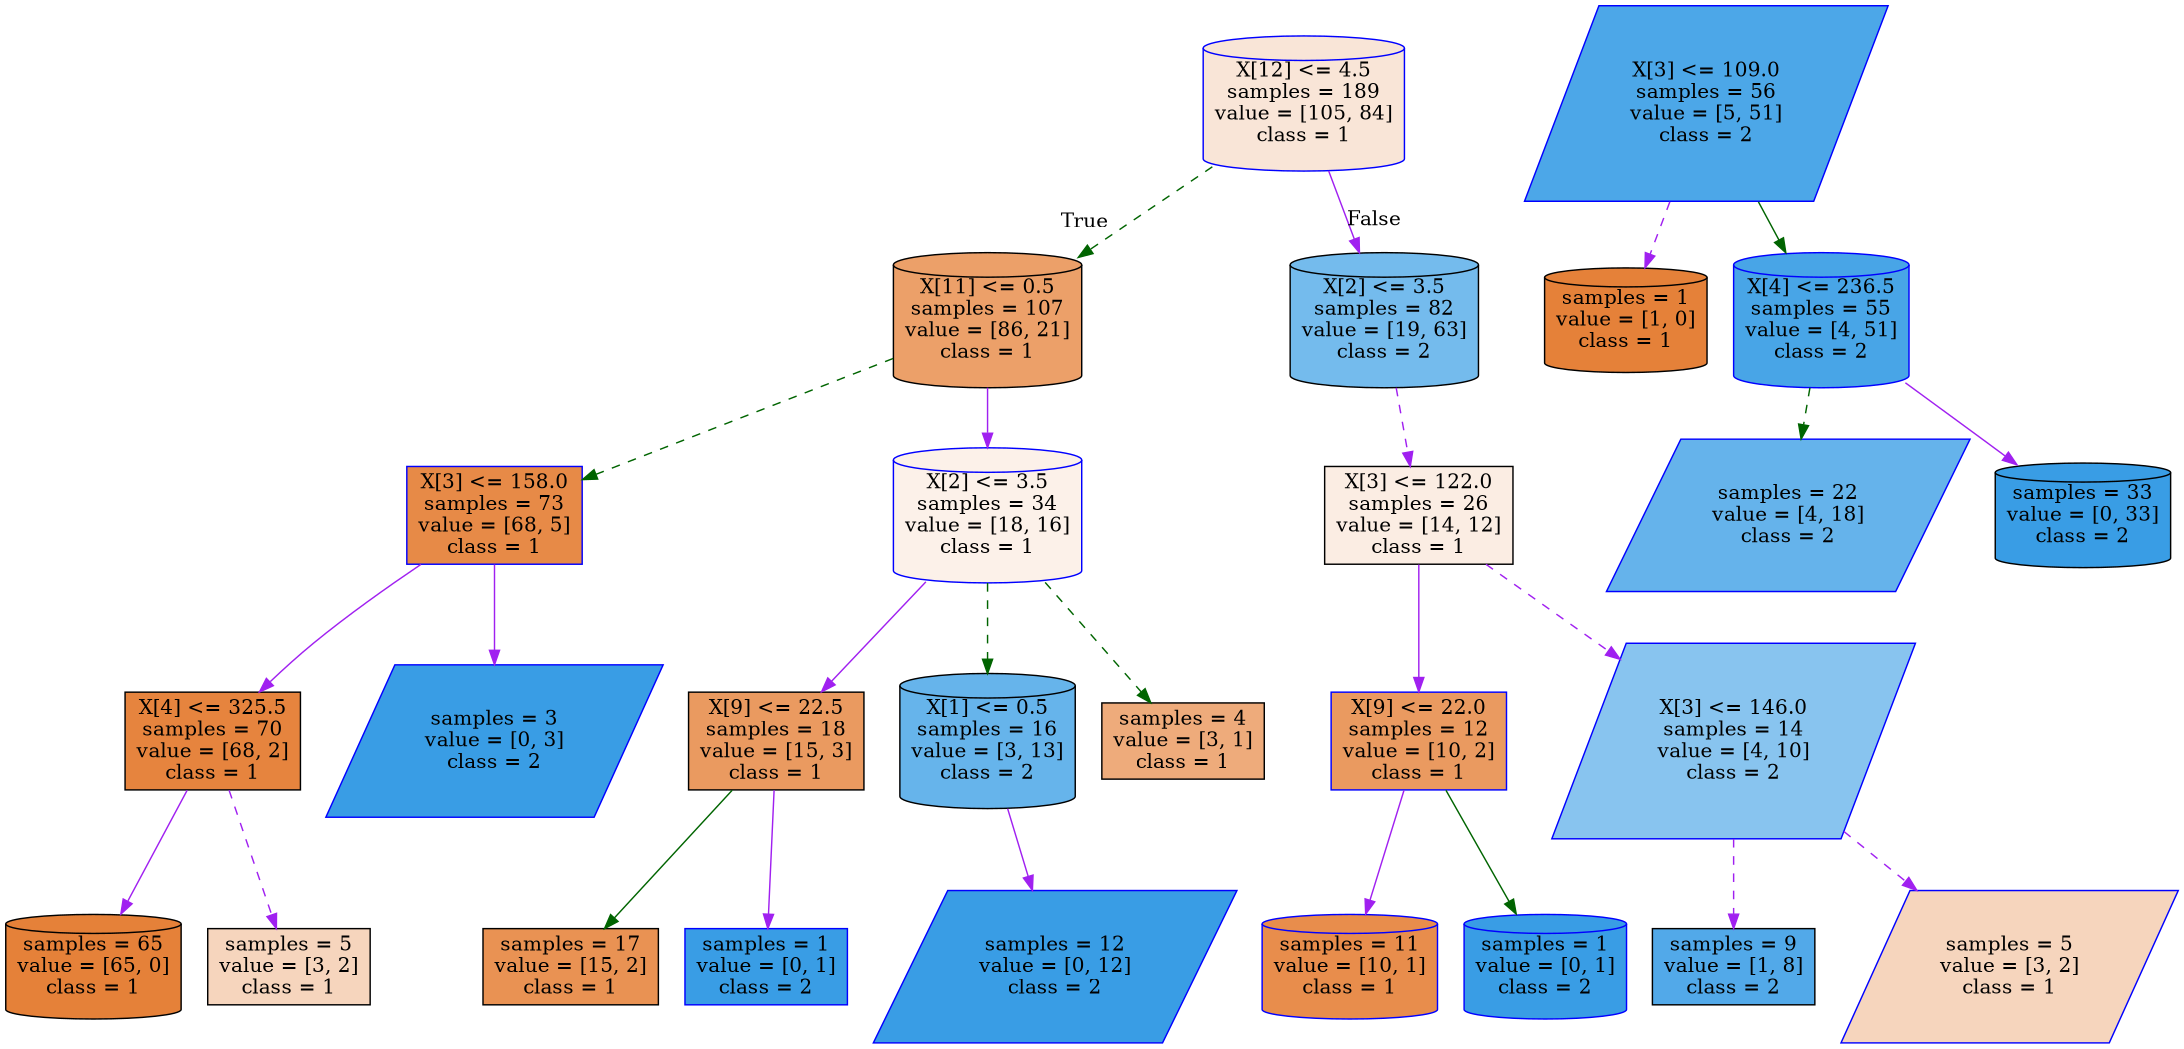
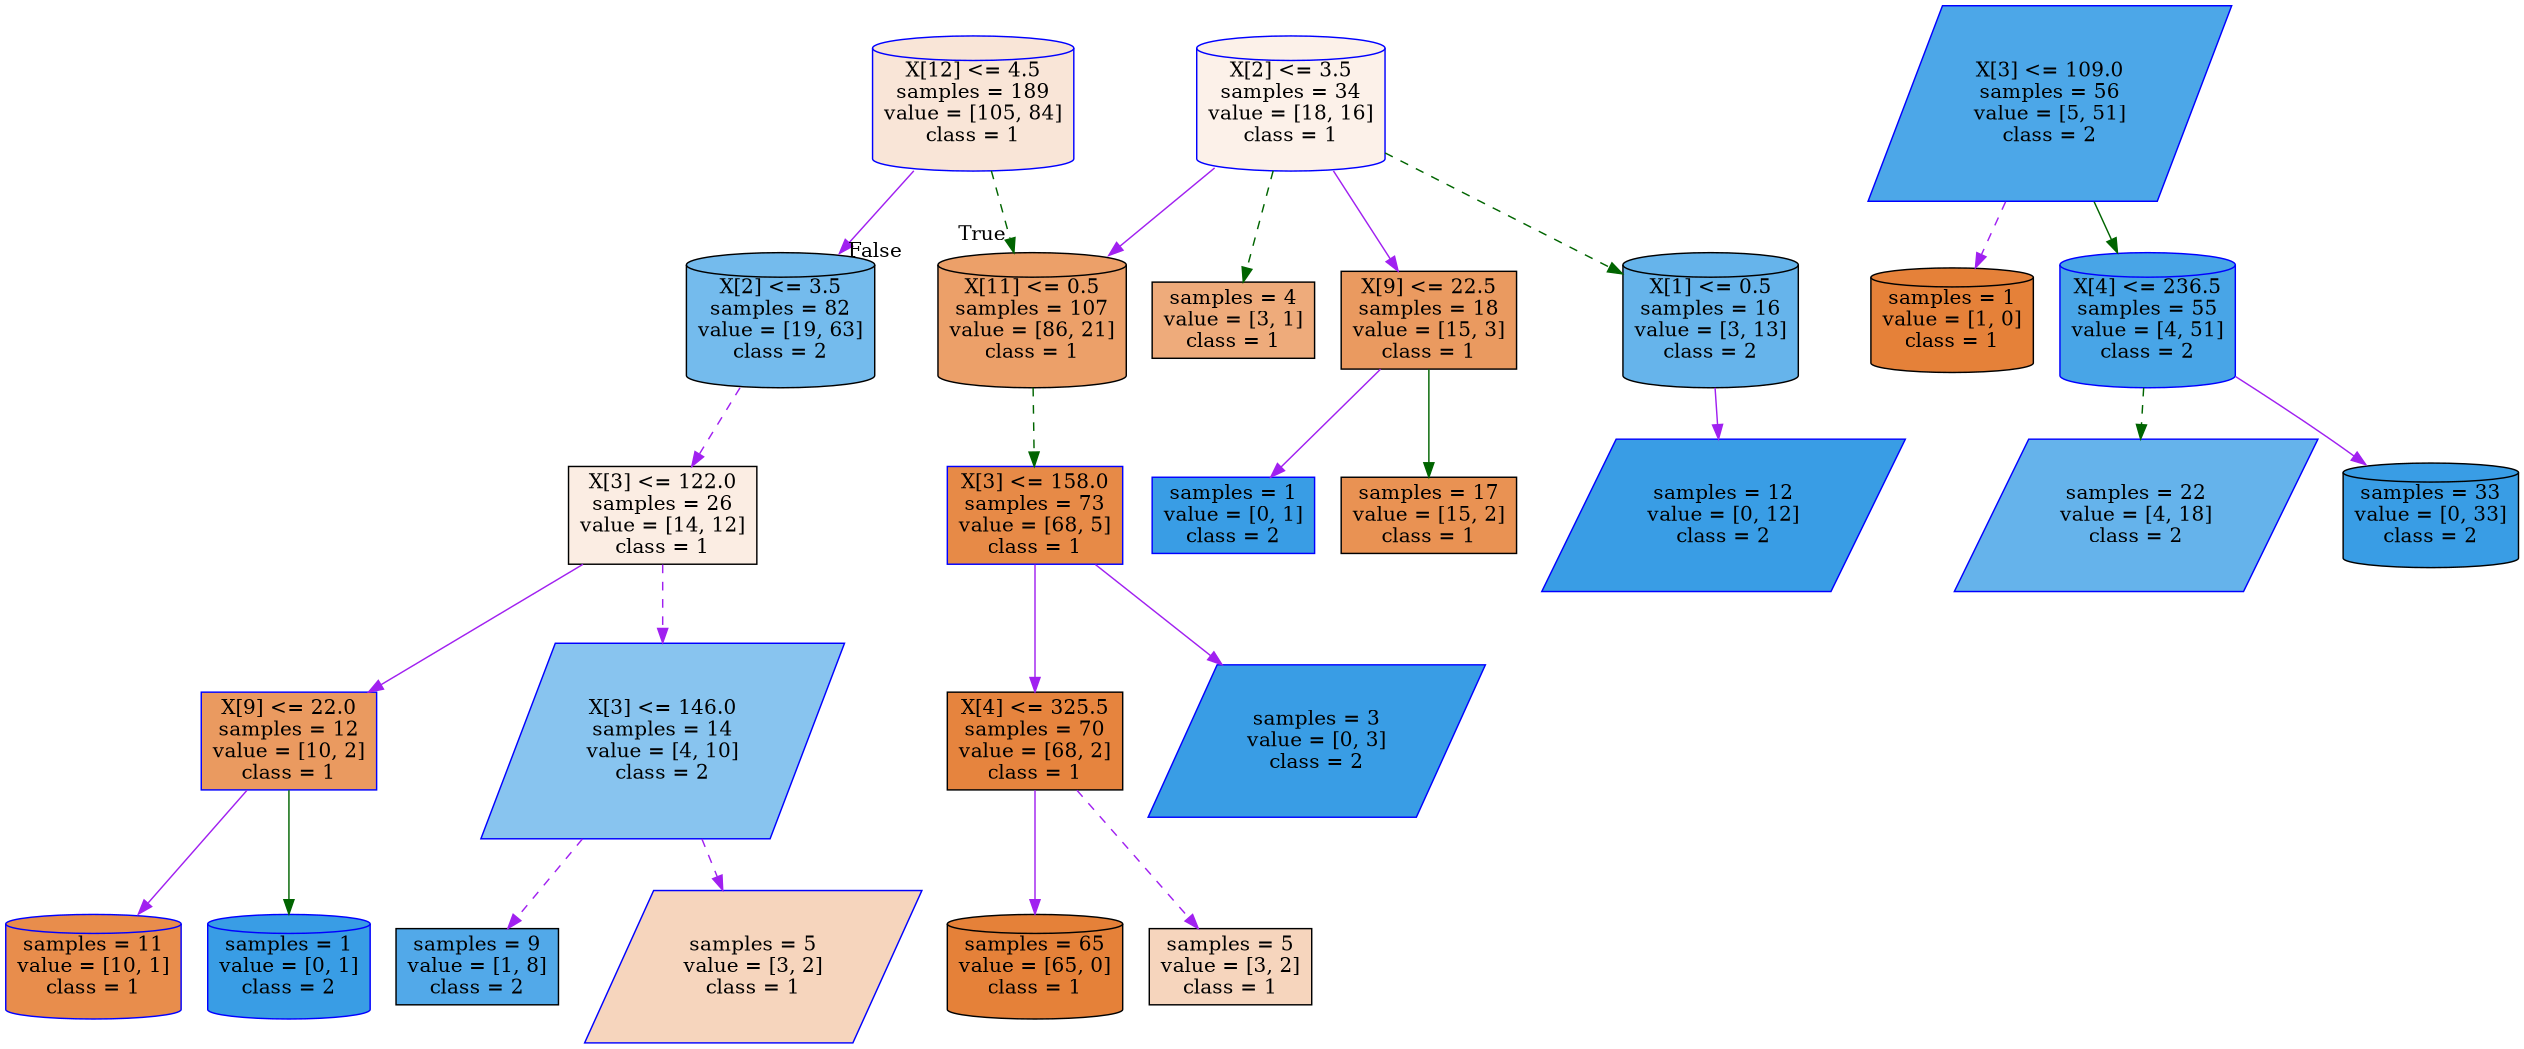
edge "X[11] <= 0.5 samples = 107 value = [86, 21] class = 1" -> "X[2] <= 3.5 samples = 34 value = [18, 16] class = 1": reversed
